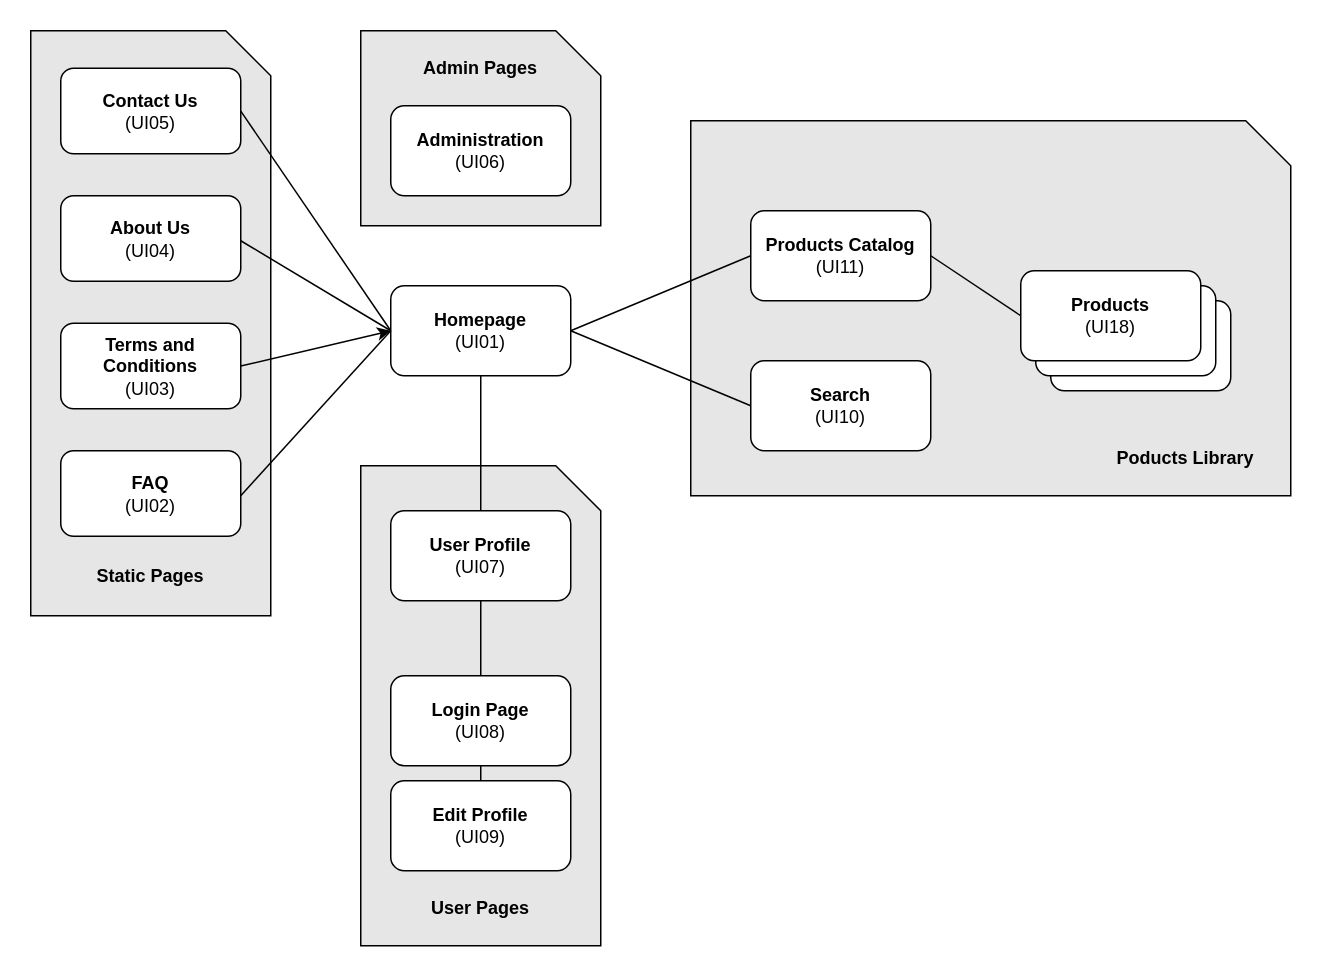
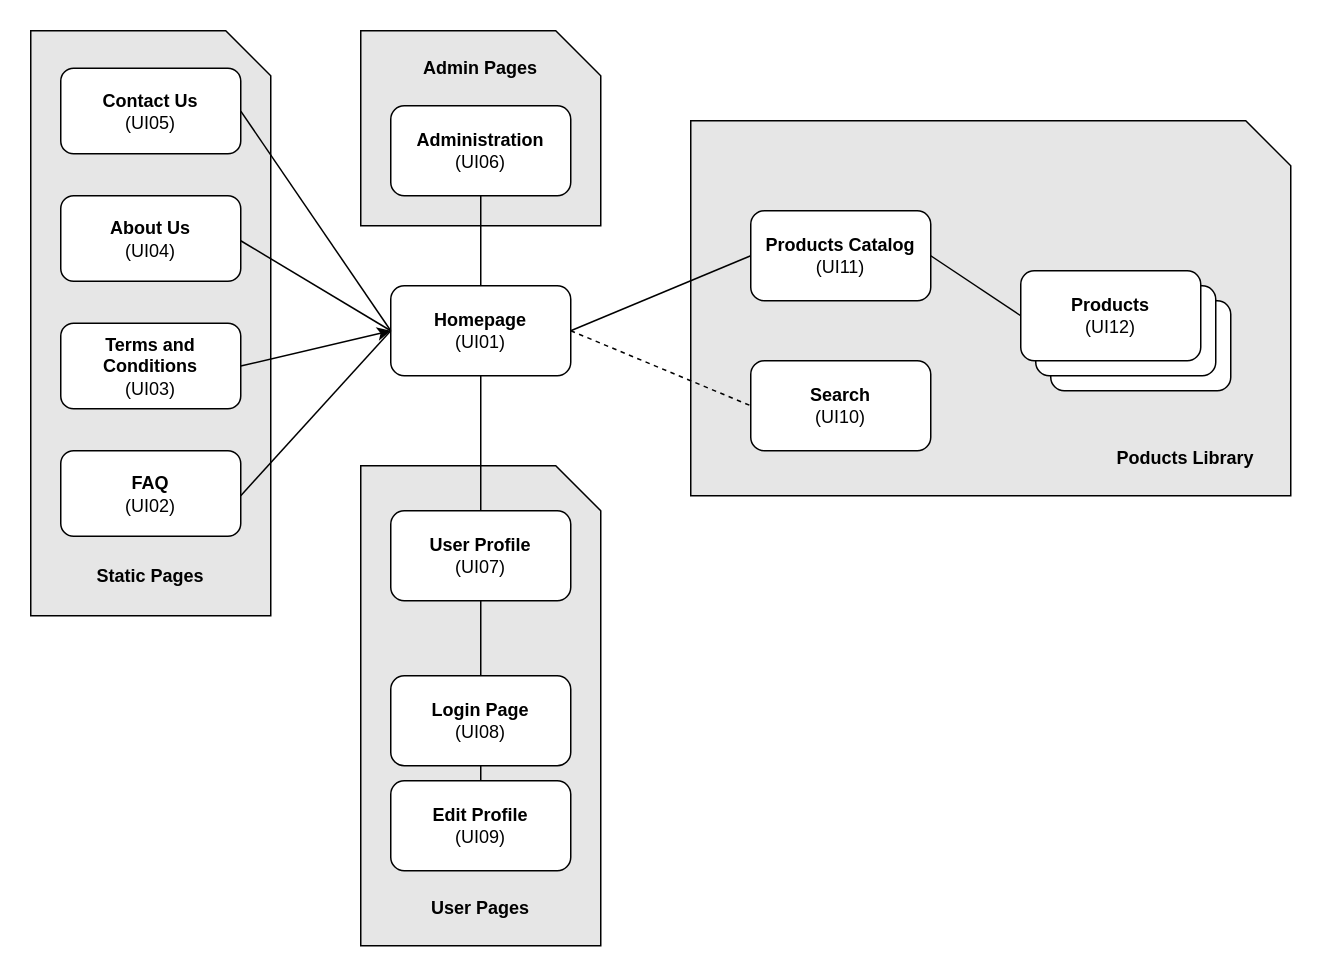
edge "Administration (UI06)" -- "Homepage (UI01)": added
node "Products (UI18)": label "Products (UI18)" -> "Products (UI12)"
edge "Homepage (UI01)" -- "Search (UI10)": style solid -> dashed
